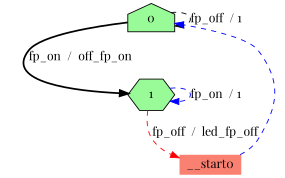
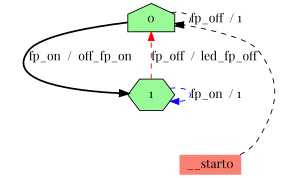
edge "__start0" -> "0": color blue -> black
edge "1" -> "__start0": now "1" -> "0"
